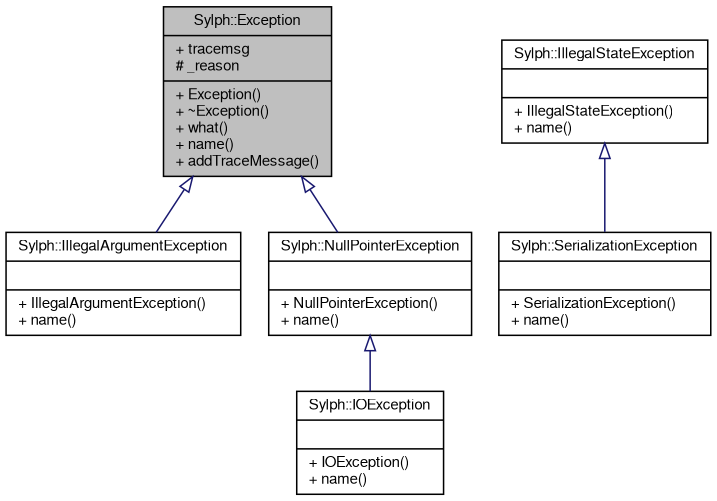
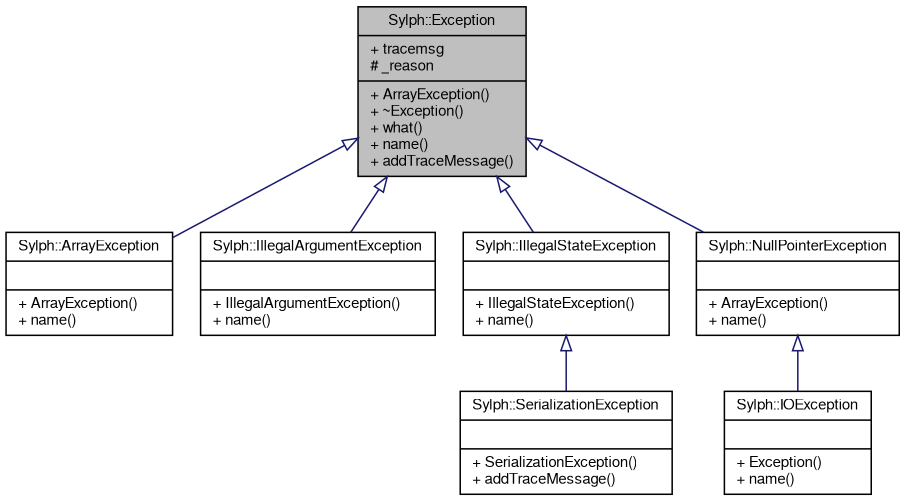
node "Sylph::Exception": text "+ Exception()" -> "+ ArrayException()"
edge "Sylph::IllegalStateException" -> "Sylph::Exception": added
node "Sylph::ArrayException": added
node "Sylph::NullPointerException": text "+ NullPointerException()" -> "+ ArrayException()"
node "Sylph::SerializationException": text "+ name()" -> "+ addTraceMessage()"
node "Sylph::IOException": text "+ IOException()" -> "+ Exception()"
